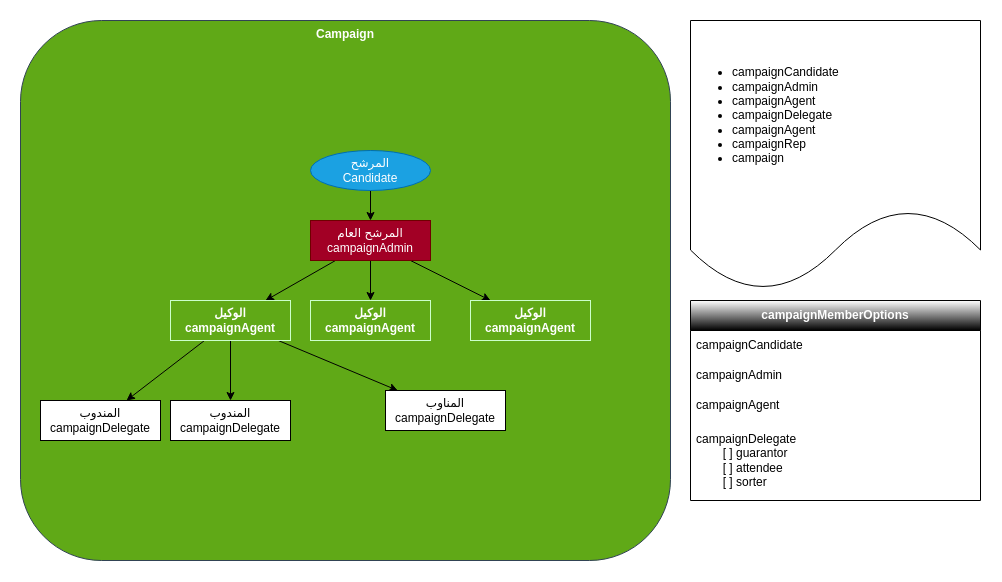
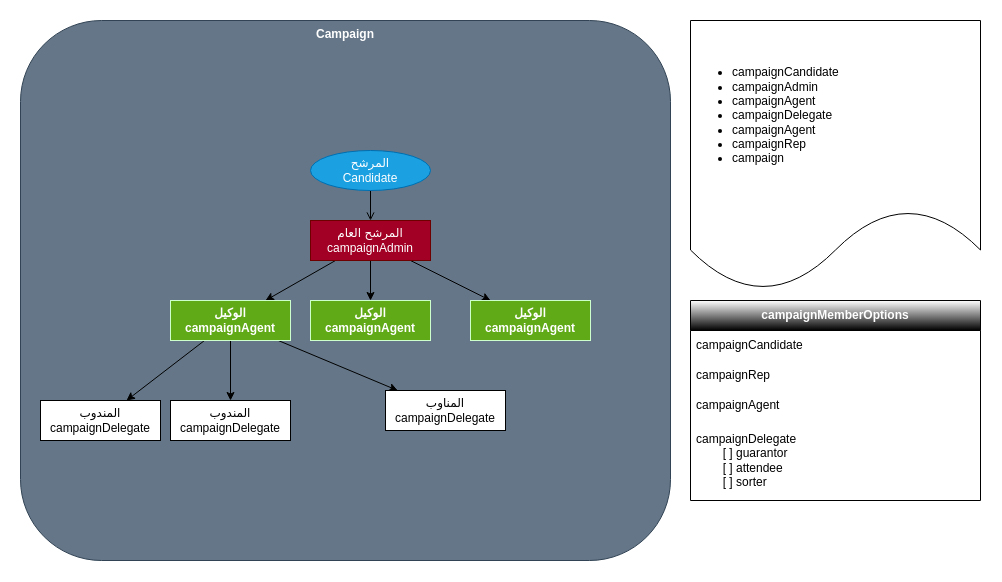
edge "المرشح Candidate" -> "المرشح العام campaignAdmin": arrowhead classic -> open
node "Campaign": fillcolor #60a917 -> #647687
node "campaignAdmin": label "campaignAdmin" -> "campaignRep"
